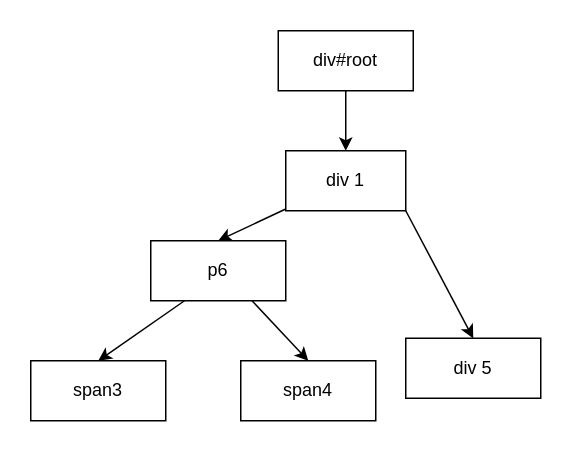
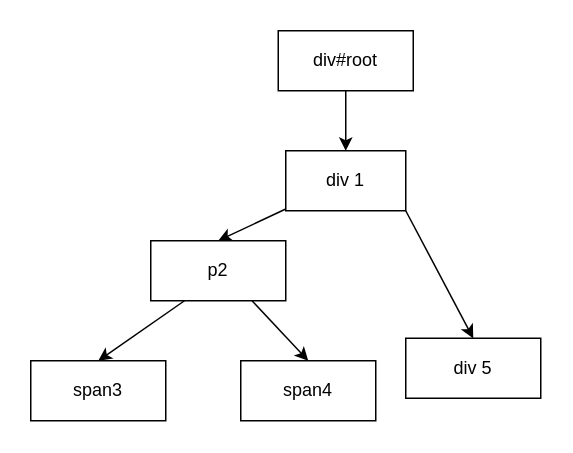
node "p6": label "p6" -> "p2"
